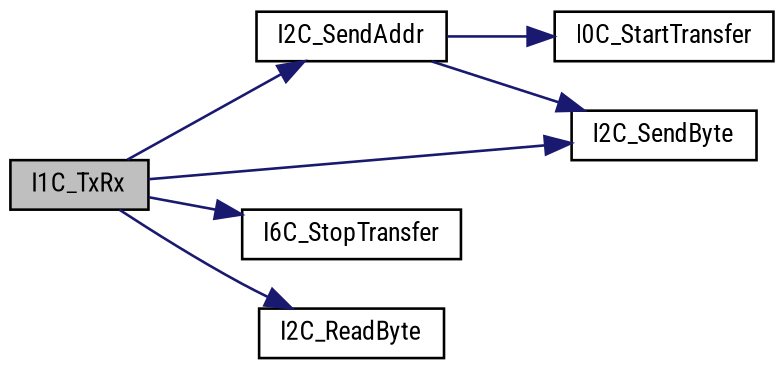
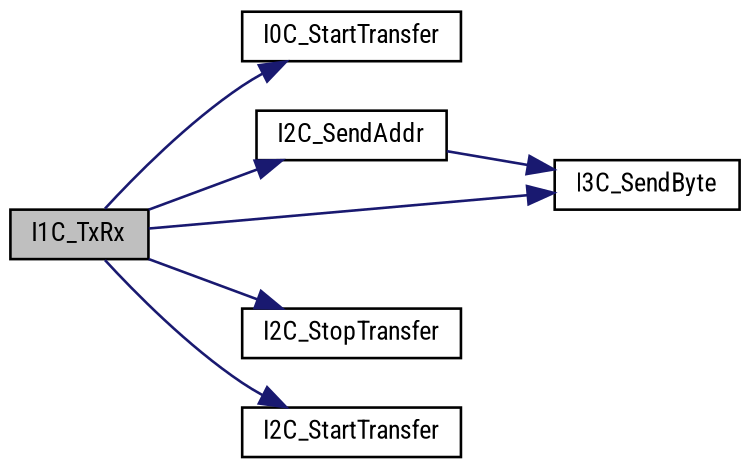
edge "I2C_SendAddr" -> "I0C_StartTransfer": now "I1C_TxRx" -> "I0C_StartTransfer"
node "I2C_SendByte": label "I2C_SendByte" -> "I3C_SendByte"
node "I6C_StopTransfer": label "I6C_StopTransfer" -> "I2C_StopTransfer"
node "I2C_ReadByte": label "I2C_ReadByte" -> "I2C_StartTransfer"
